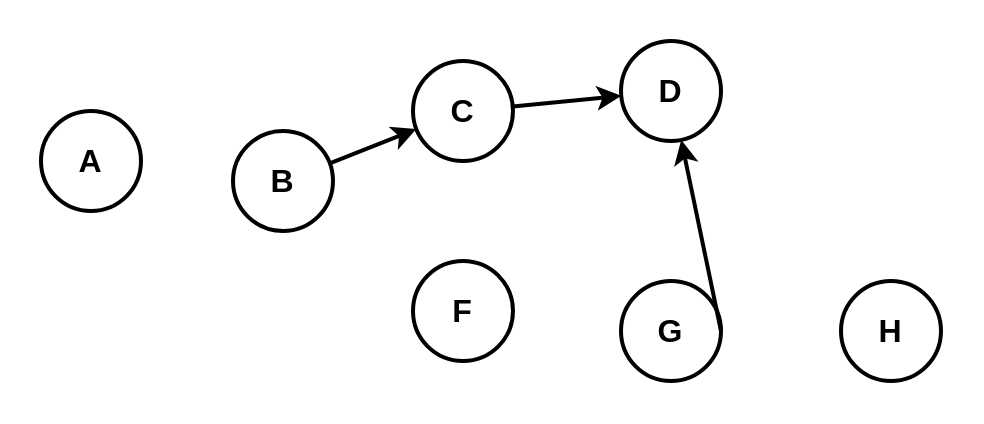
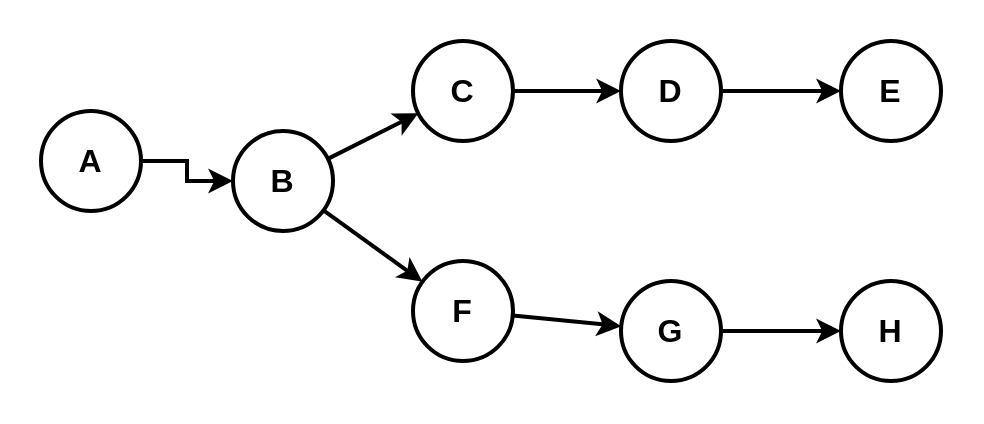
edge "D" -> "E": added
node "E": added
node "C": moved (463, 111) -> (463, 91)
edge "A" -> "B": added
edge "B" -> "F": added
edge "G" -> "D": now "G" -> "H"
edge "F" -> "G": added
